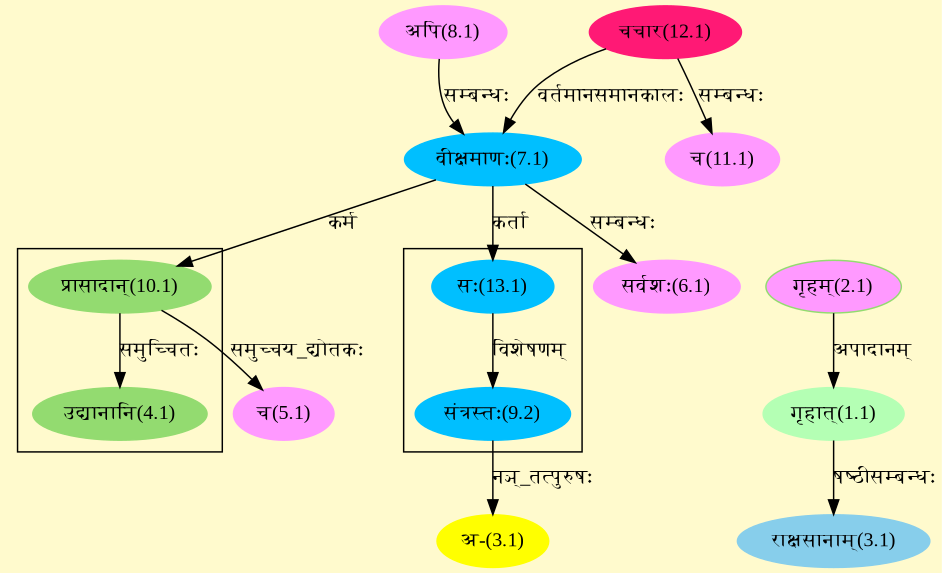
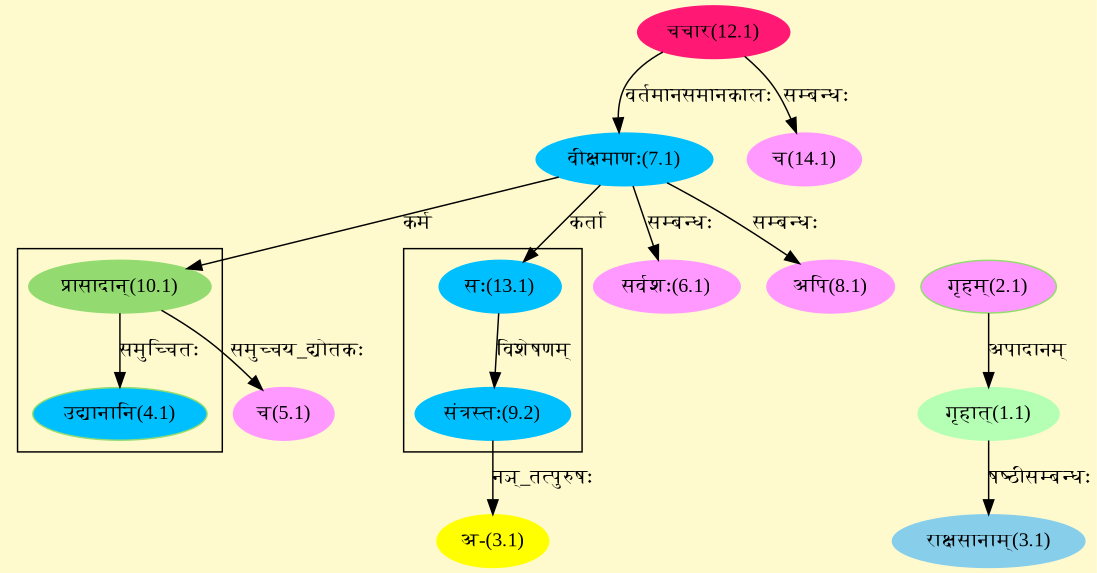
edge "अपि(8.1)" -> "वीक्षमाणः(7.1)": reversed
node "च(11.1)": label "च(11.1)" -> "च(14.1)"
node "उद्यानानि(4.1)": fillcolor #93db70 -> #00bfff
